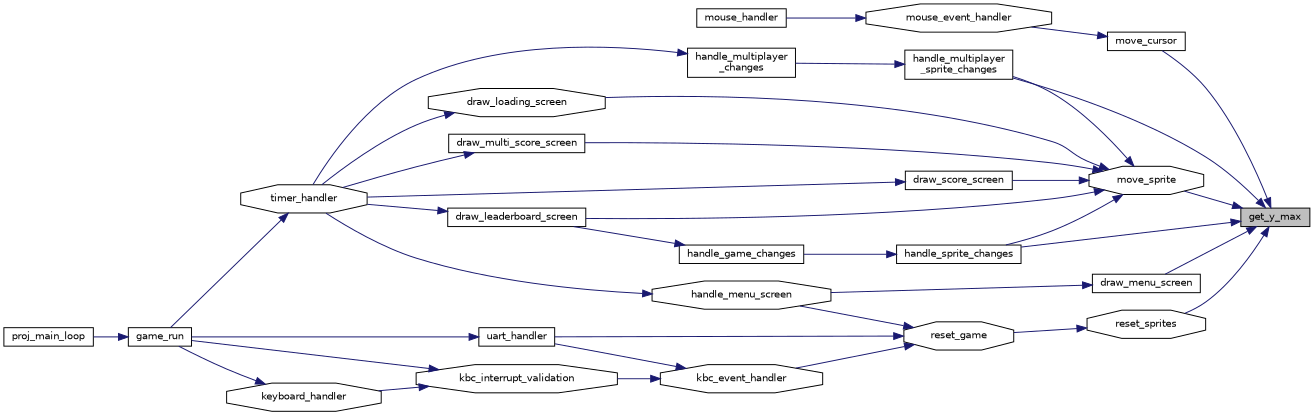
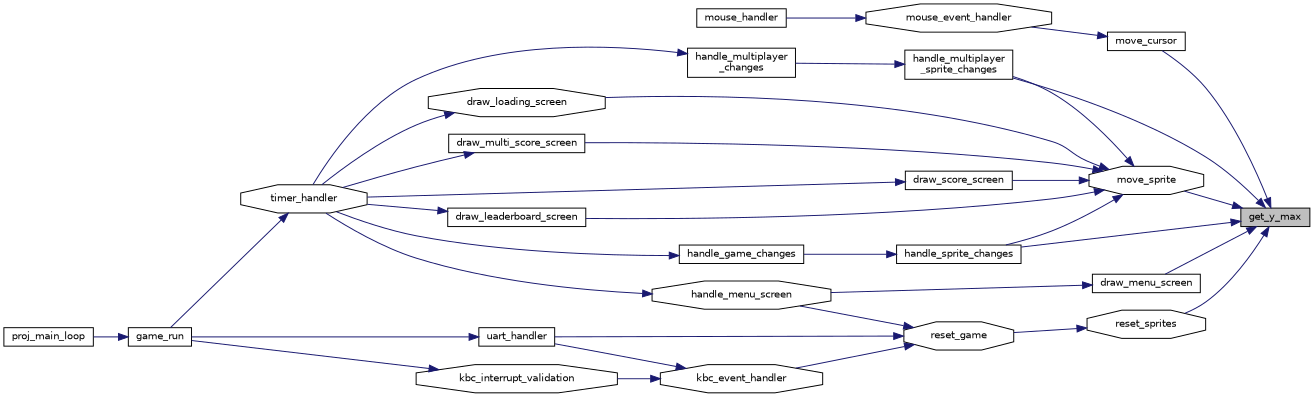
edge "draw_leaderboard_screen" -> "handle_game_changes": now "timer_handler" -> "handle_game_changes"
node "keyboard_handler": removed
